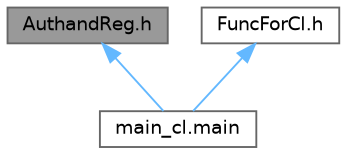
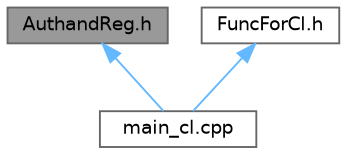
node "main_cl.main": label "main_cl.main" -> "main_cl.cpp"
